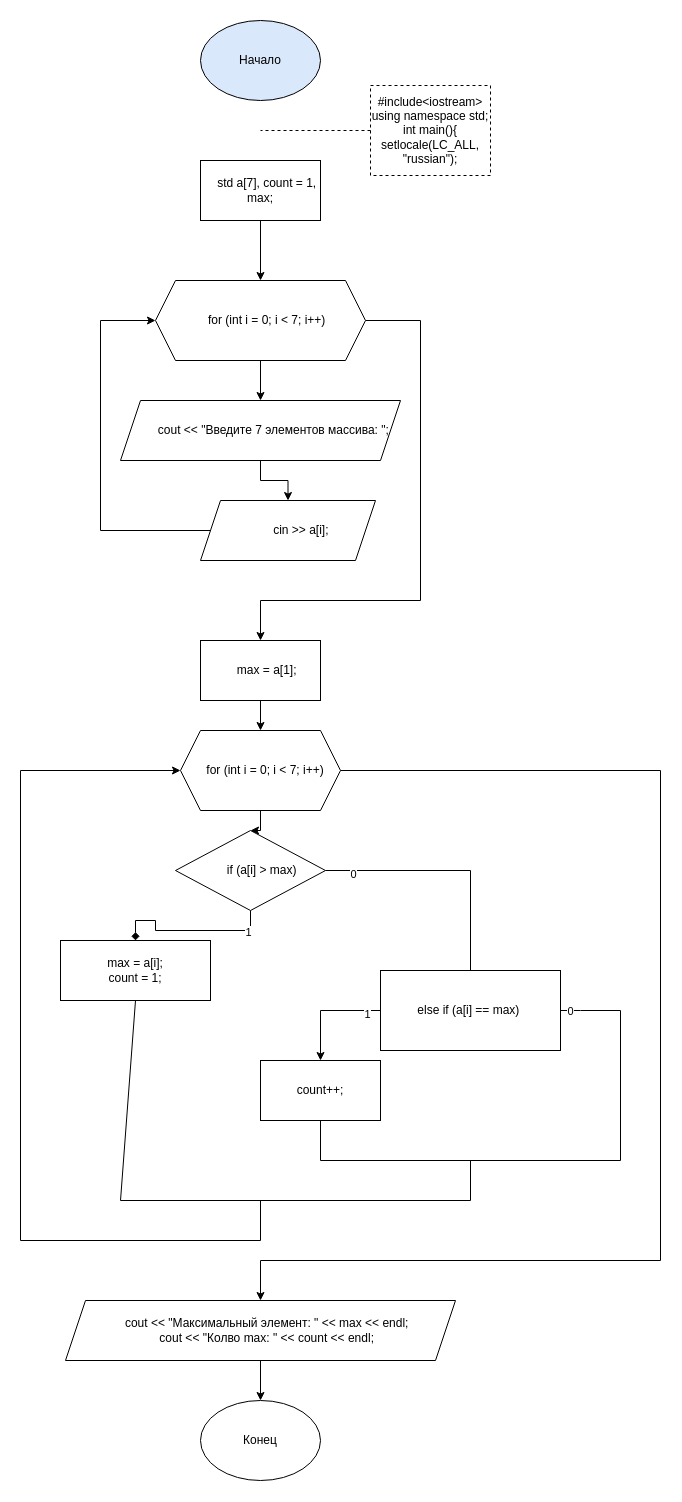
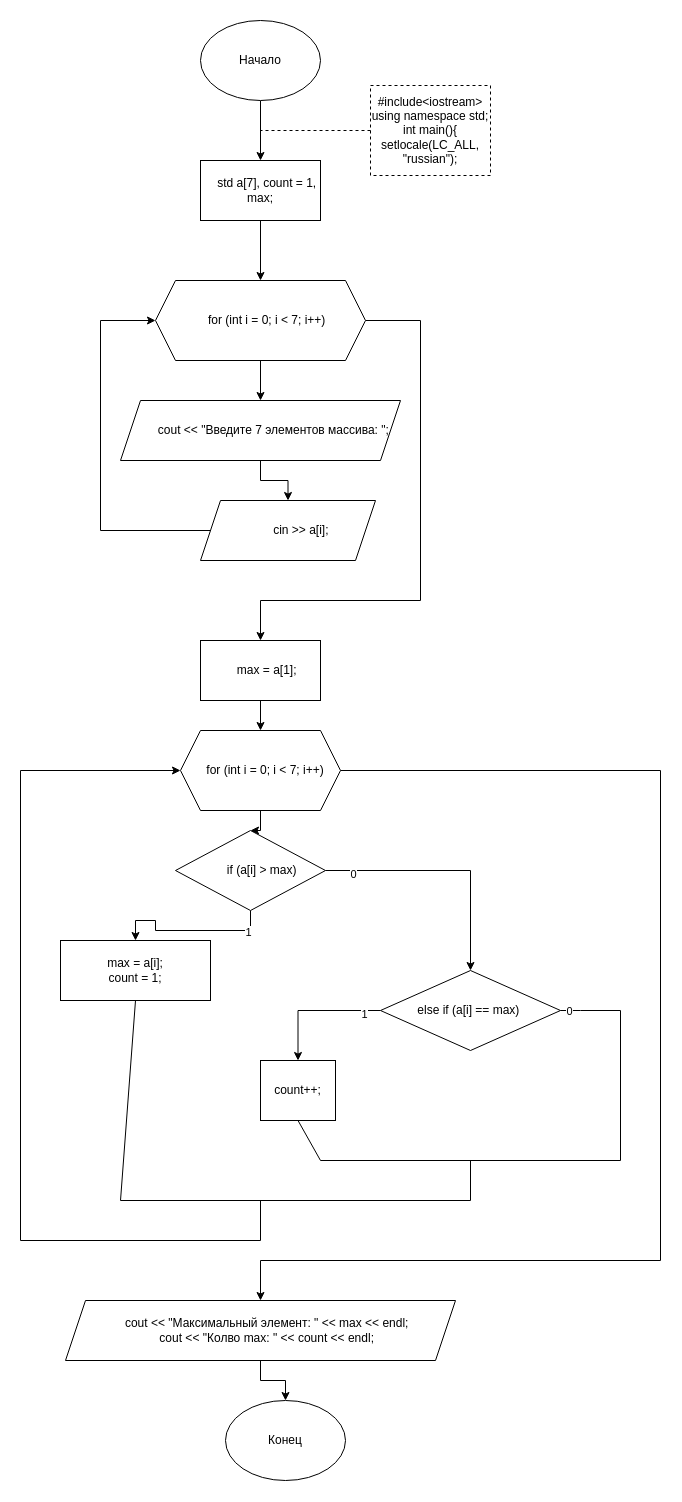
node "Начало": fillcolor #dae8fc -> #ffffff
edge "Начало" -> "std a[7], count = 1, max;": added
edge "if (a[i] > max)" -> "max = a[i]; count = 1;": arrowhead diamond -> classic
edge "if (a[i] > max)" -- "else if (a[i] == max)": arrowhead none -> classic
node "else if (a[i] == max)": shape rectangle -> diamond
node "count++;": size 120x60 -> 75x60
node "Конец": moved (261, 1441) -> (286, 1441)
